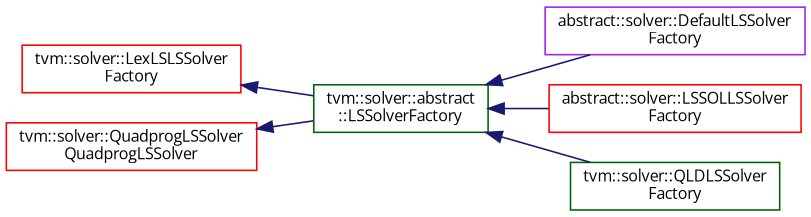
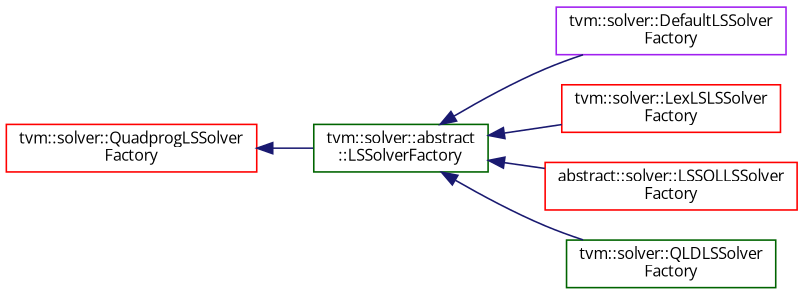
node "abstract::solver::DefaultLSSolver Factory": label "abstract::solver::DefaultLSSolver Factory" -> "tvm::solver::DefaultLSSolver Factory"
edge "tvm::solver::abstract ::LSSolverFactory" -> "tvm::solver::LexLSLSSolver Factory": reversed
node "tvm::solver::QuadprogLSSolver QuadprogLSSolver": label "tvm::solver::QuadprogLSSolver QuadprogLSSolver" -> "tvm::solver::QuadprogLSSolver Factory"
